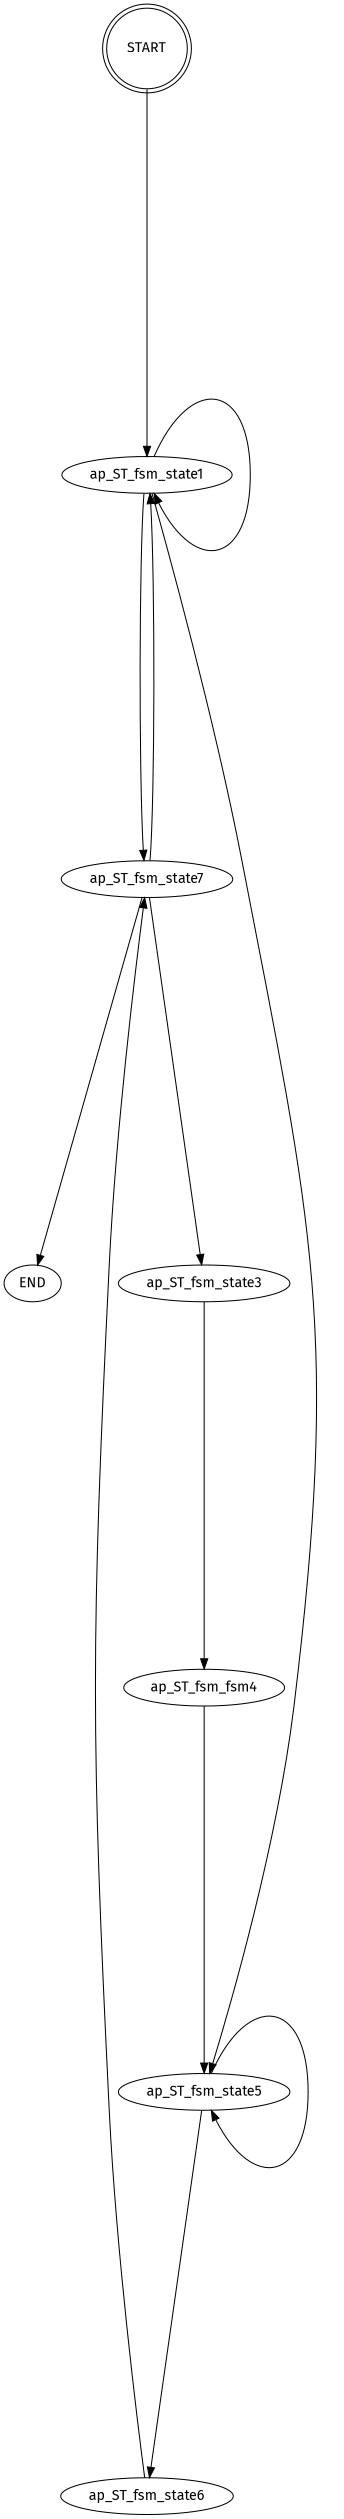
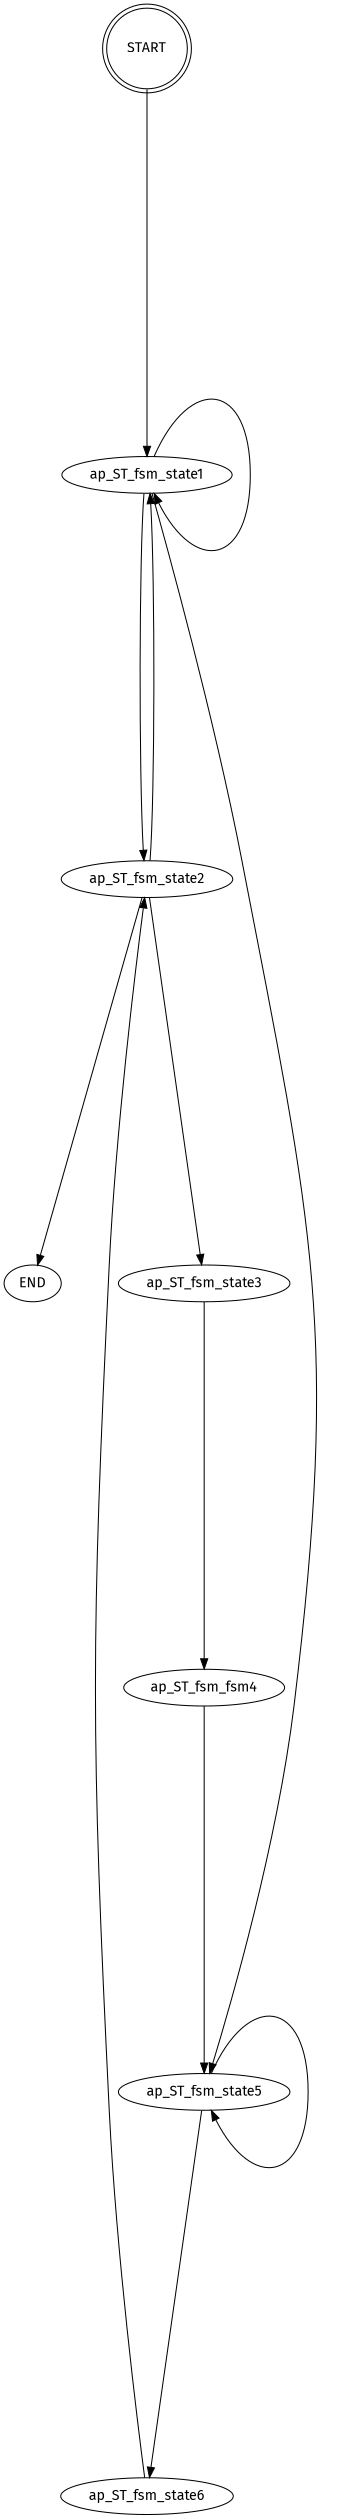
node "ap_ST_fsm_state7": label "ap_ST_fsm_state7" -> "ap_ST_fsm_state2"
